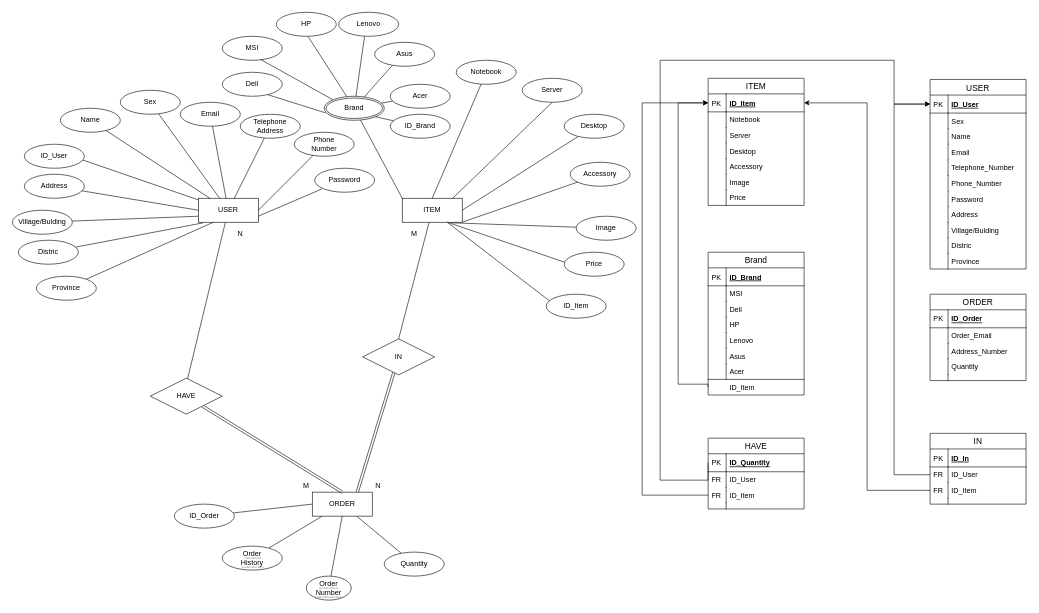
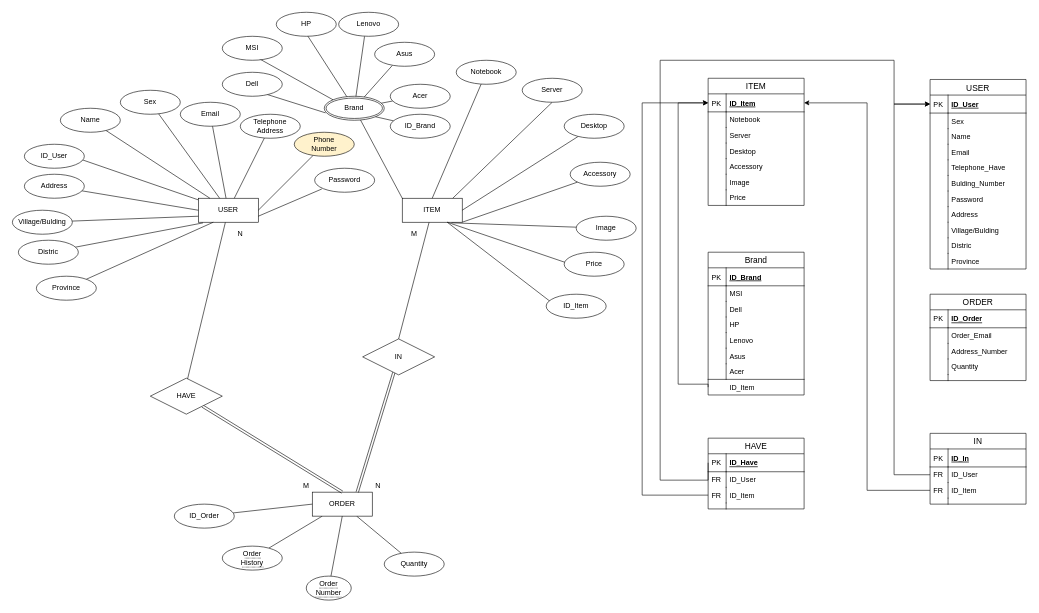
node "Phone Number": fillcolor #ffffff -> #fff2cc
node "Telephone_Number": label "Telephone_Number" -> "Telephone_Have"
node "Phone_Number": label "Phone_Number" -> "Bulding_Number"
node "ID_Quantity": label "ID_Quantity" -> "ID_Have"
